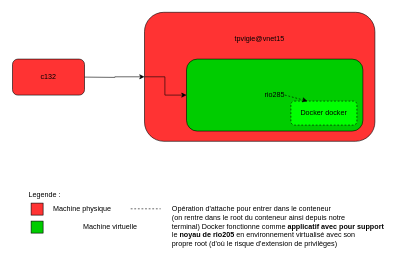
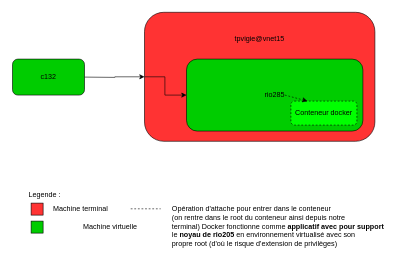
node "c132": fillcolor #ff3333 -> #00cc00
node "Docker docker": label "Docker docker" -> "Conteneur docker"
node "Machine physique": label "Machine physique" -> "Machine terminal"
